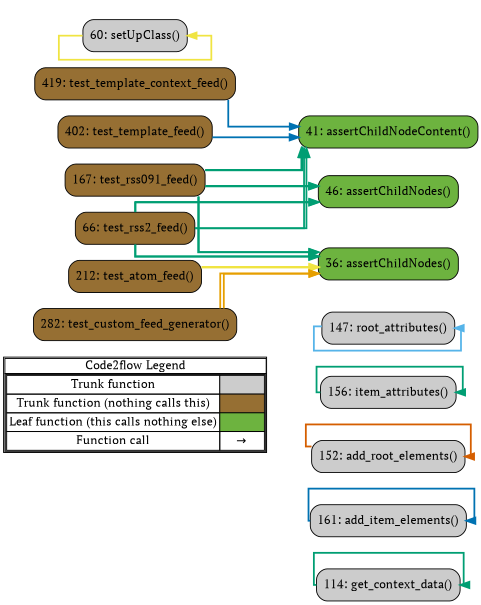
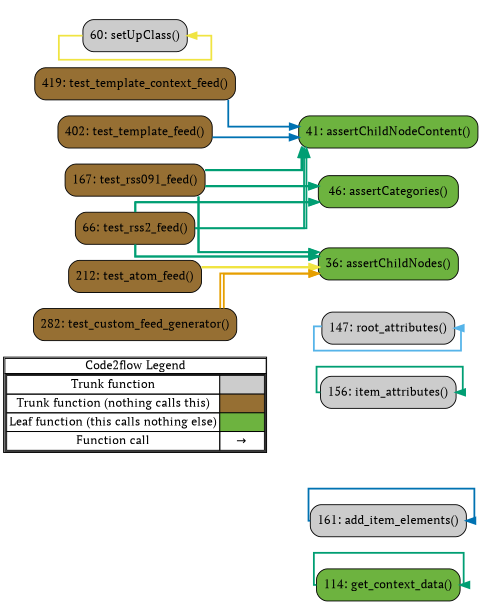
node "46: assertChildNodes()": label "46: assertChildNodes()" -> "46: assertCategories()"
node "152: add_root_elements()": removed
node "114: get_context_data()": fillcolor #cccccc -> #6db33f
